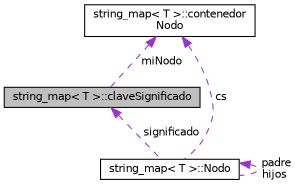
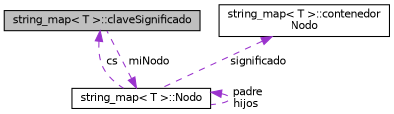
edge "string_map< T >::claveSignificado" -> "string_map< T >::contenedor Nodo": now "string_map< T >::claveSignificado" -> "string_map< T >::Nodo"
edge "string_map< T >::Nodo" -> "string_map< T >::contenedor Nodo": label " cs" -> " significado"
edge "string_map< T >::Nodo" -> "string_map< T >::claveSignificado": label " significado" -> " cs"
